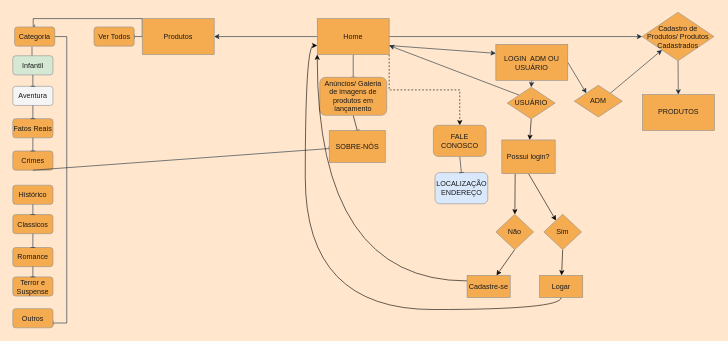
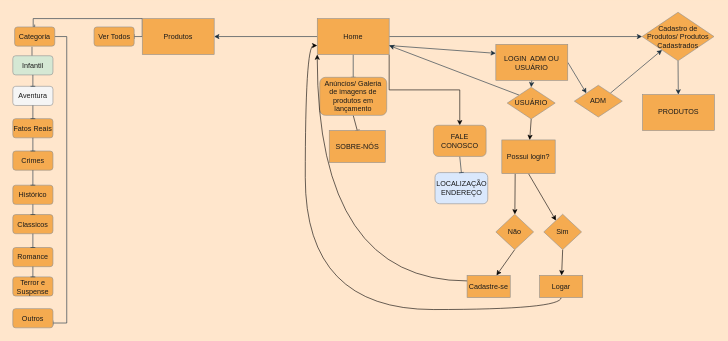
edge "Home" -> "FALE CONOSCO": style dashed -> solid
edge "Crimes" -> "SOBRE-NÓS": now "Crimes" -> "Histórico"
